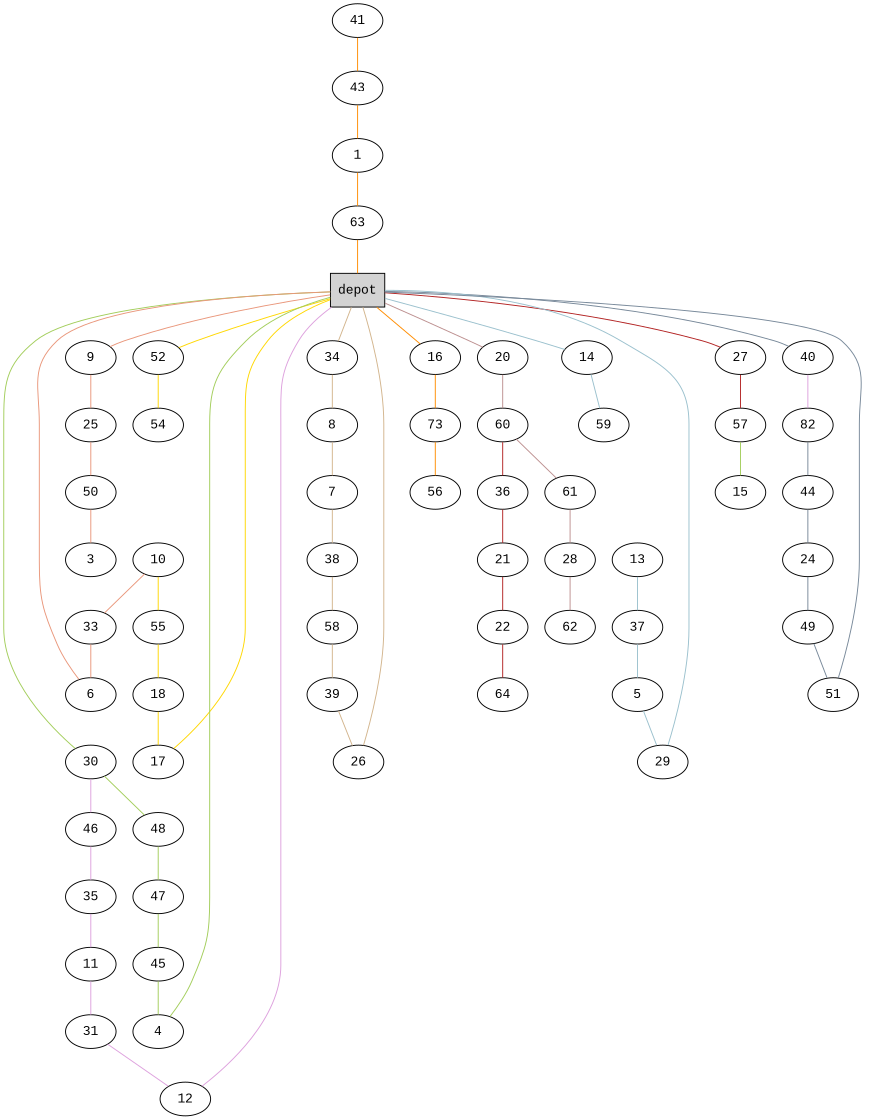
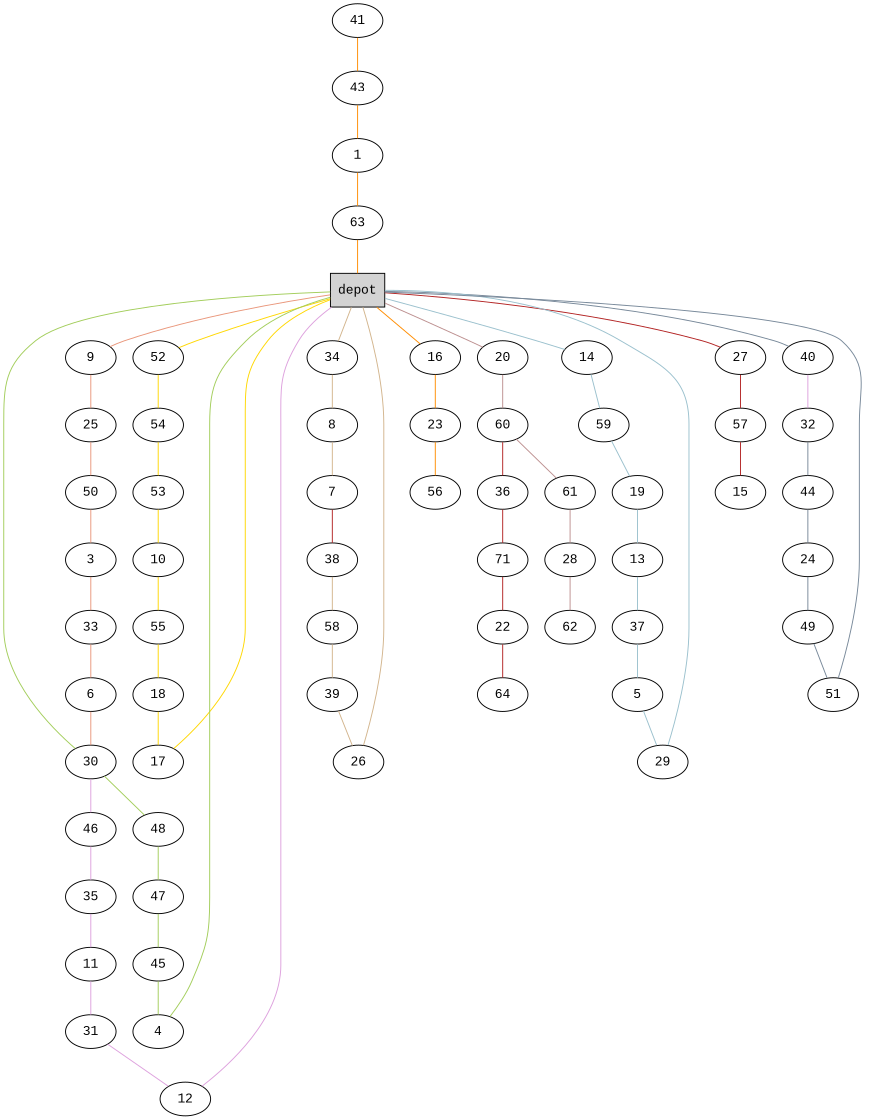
edge "depot" -- "6": now "30" -- "6"
node "73": label "73" -> "23"
node "82": label "82" -> "32"
edge "57" -- "15": color darkolivegreen3 -> firebrick
node "53": added
node "19": added
edge "7" -- "38": color tan -> firebrick
node "21": label "21" -> "71"
edge "10" -- "33": now "3" -- "33"
